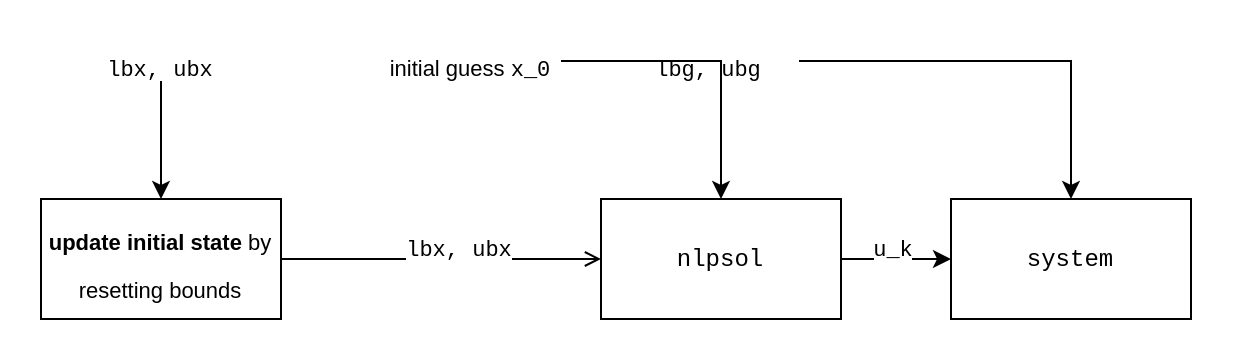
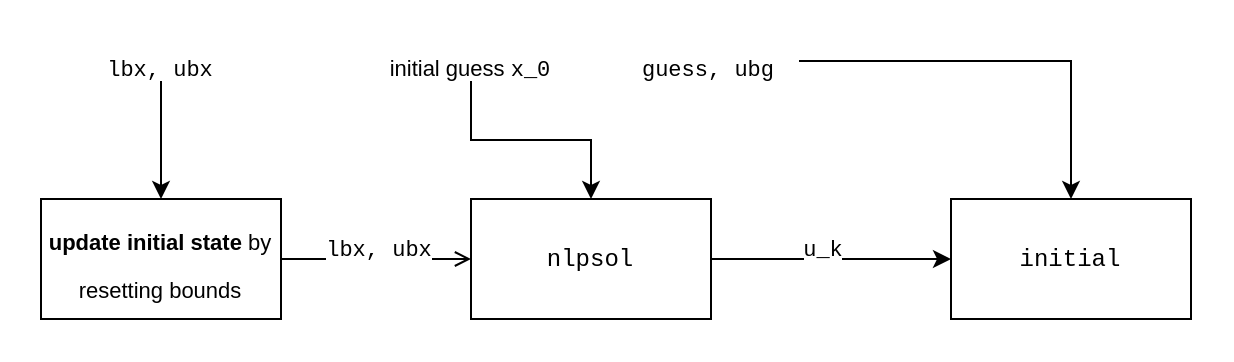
node "lbg, ubg": label "lbg, ubg" -> "guess, ubg"
node "nlpsol": moved (721, 259) -> (591, 259)
node "system": label "system" -> "initial"
